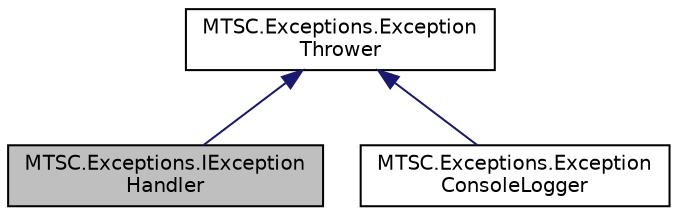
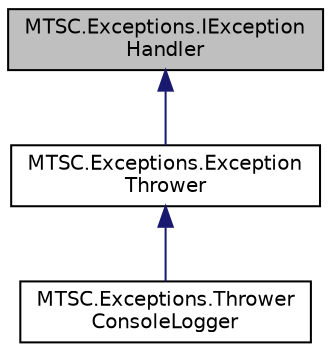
edge "MTSC.Exceptions.IException Handler" -> "MTSC.Exceptions.Exception Thrower": reversed
node "MTSC.Exceptions.Exception ConsoleLogger": label "MTSC.Exceptions.Exception ConsoleLogger" -> "MTSC.Exceptions.Thrower ConsoleLogger"
